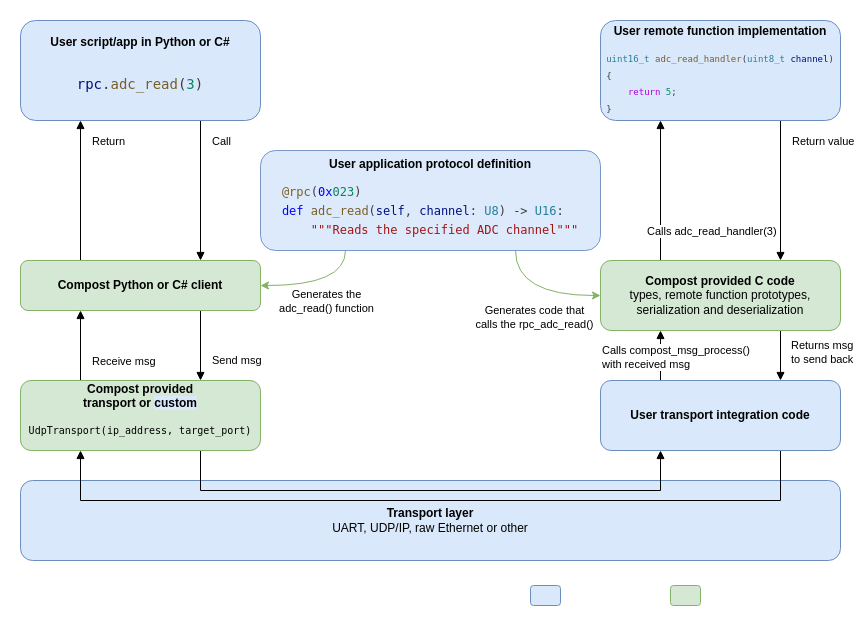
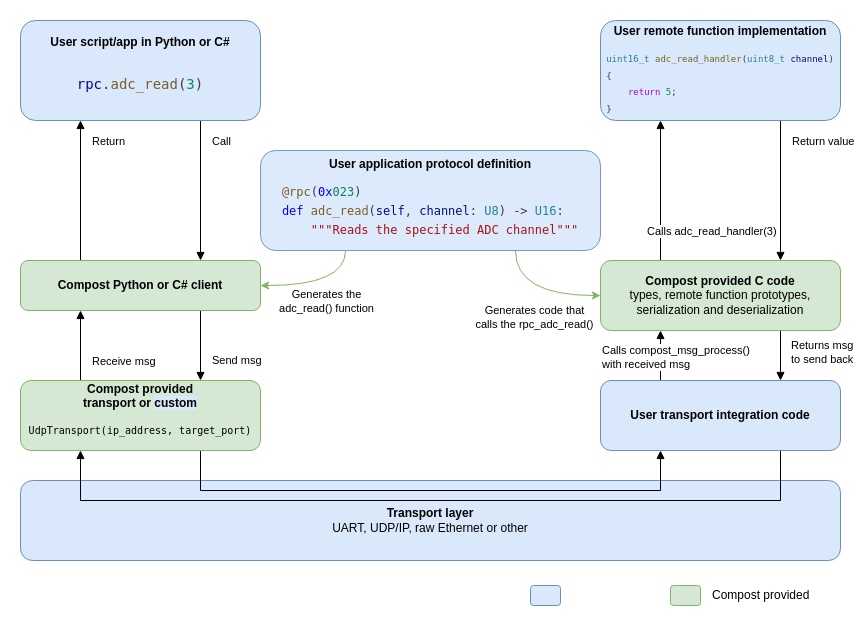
node "Compost provided": added
